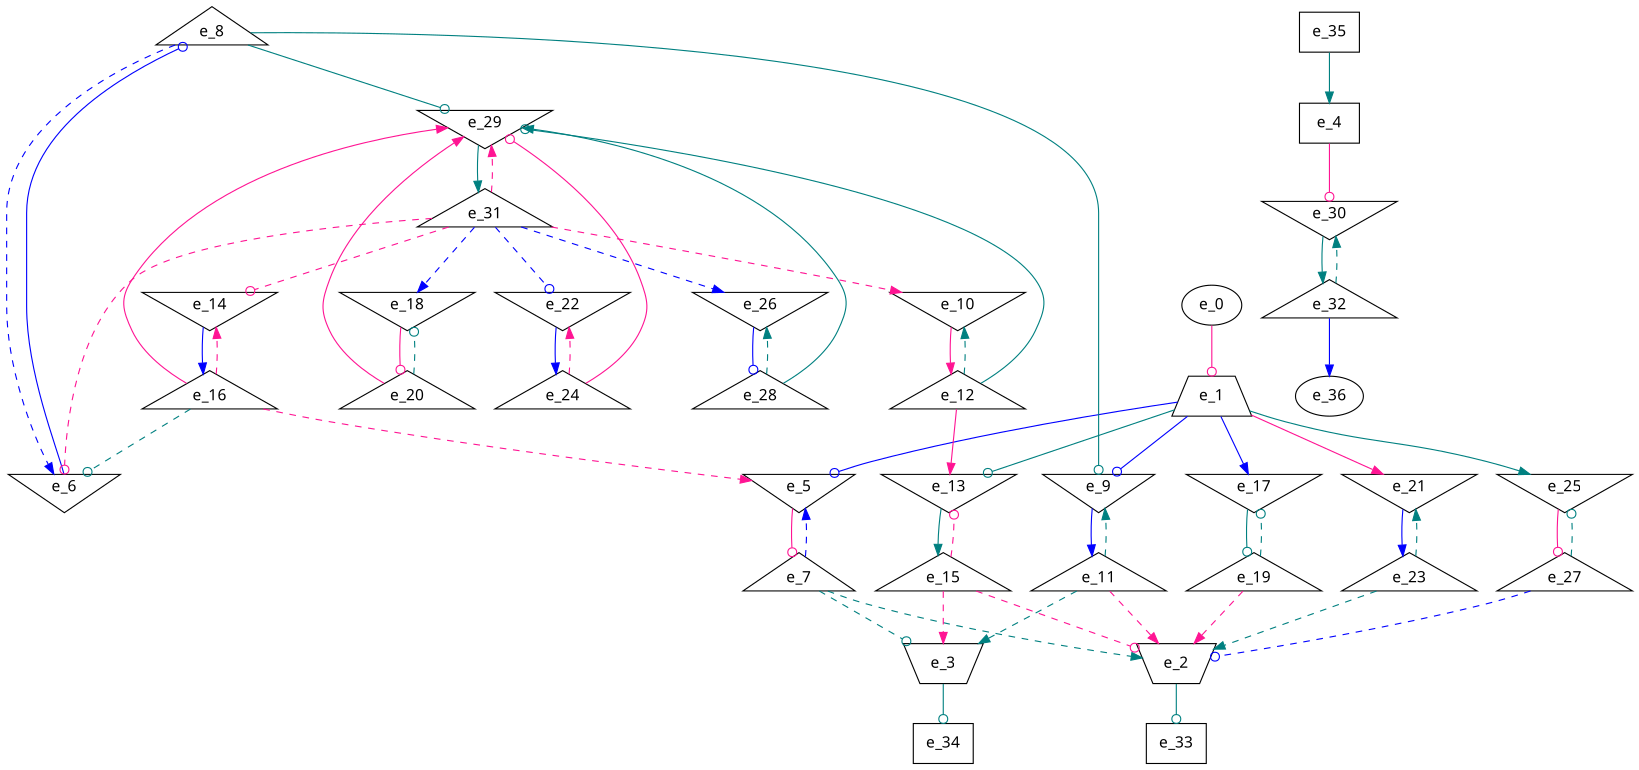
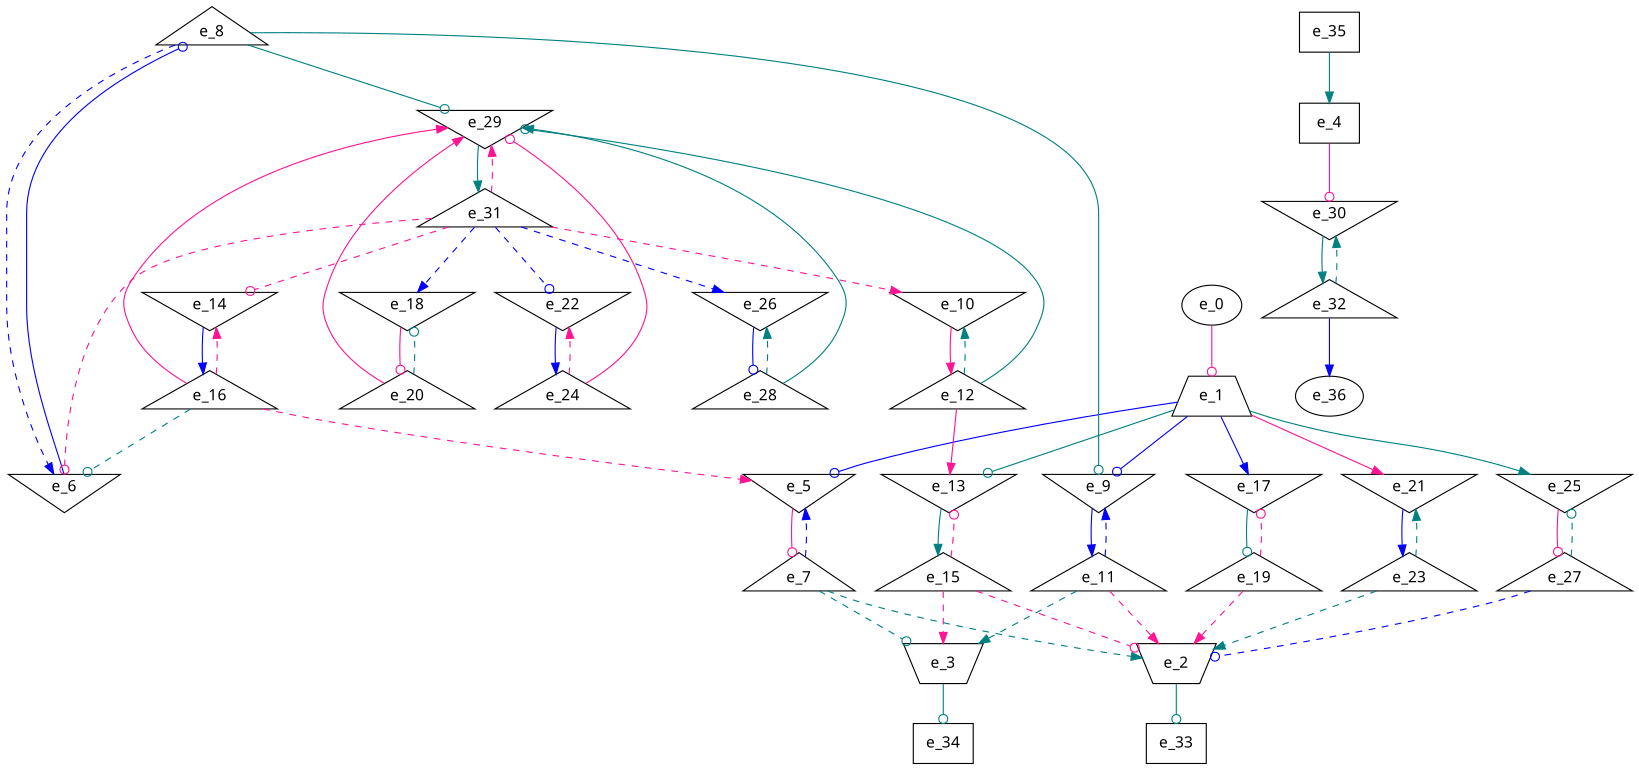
edge "e_19" -> "e_17": color teal -> deeppink
edge "e_11" -> "e_9": color teal -> blue
